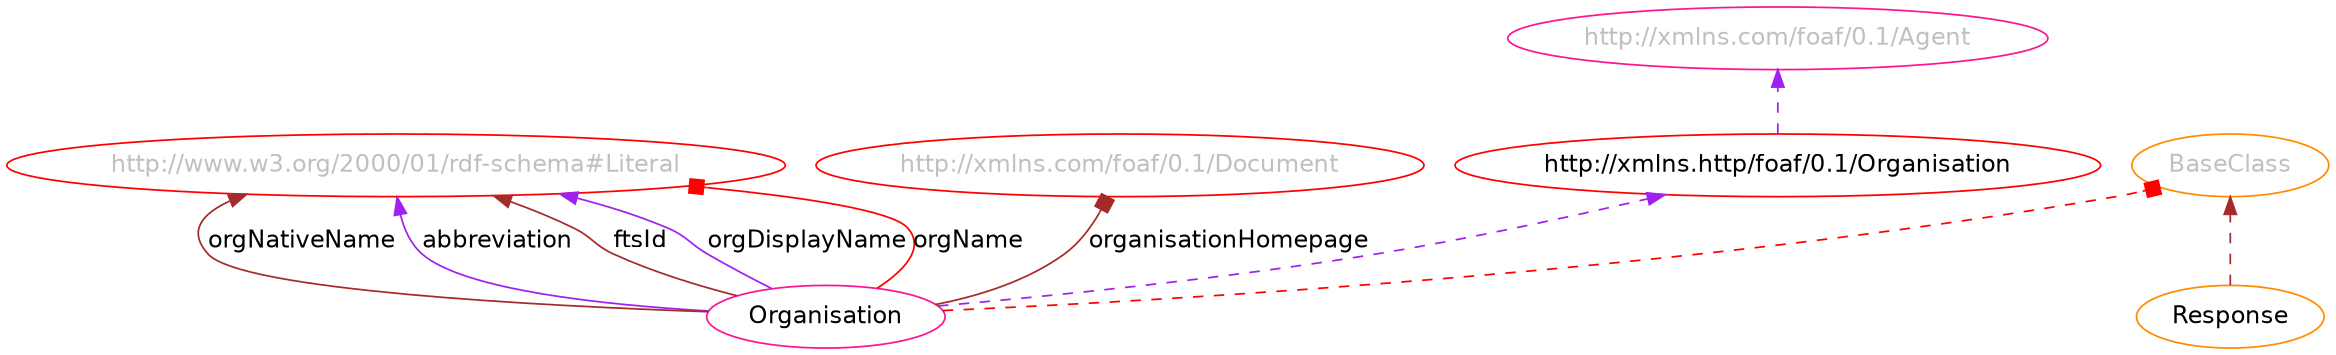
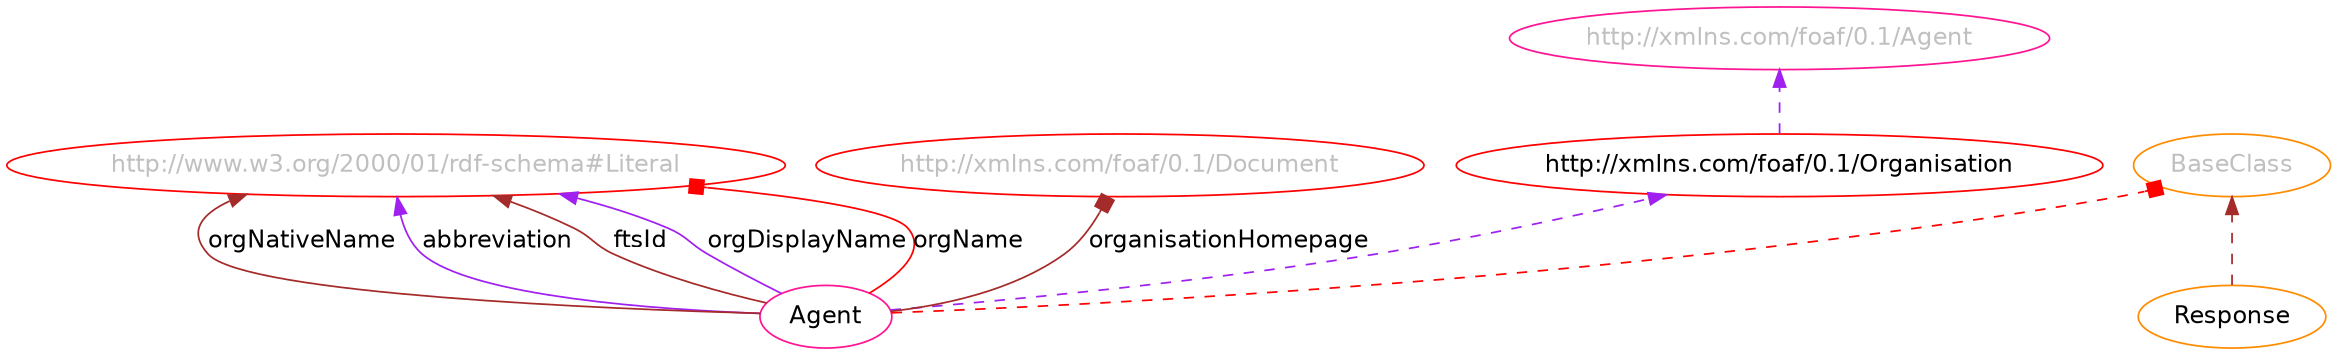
node "http://xmlns.http/foaf/0.1/Organisation": label "http://xmlns.http/foaf/0.1/Organisation" -> "http://xmlns.com/foaf/0.1/Organisation"
node "Organisation": label "Organisation" -> "Agent"
